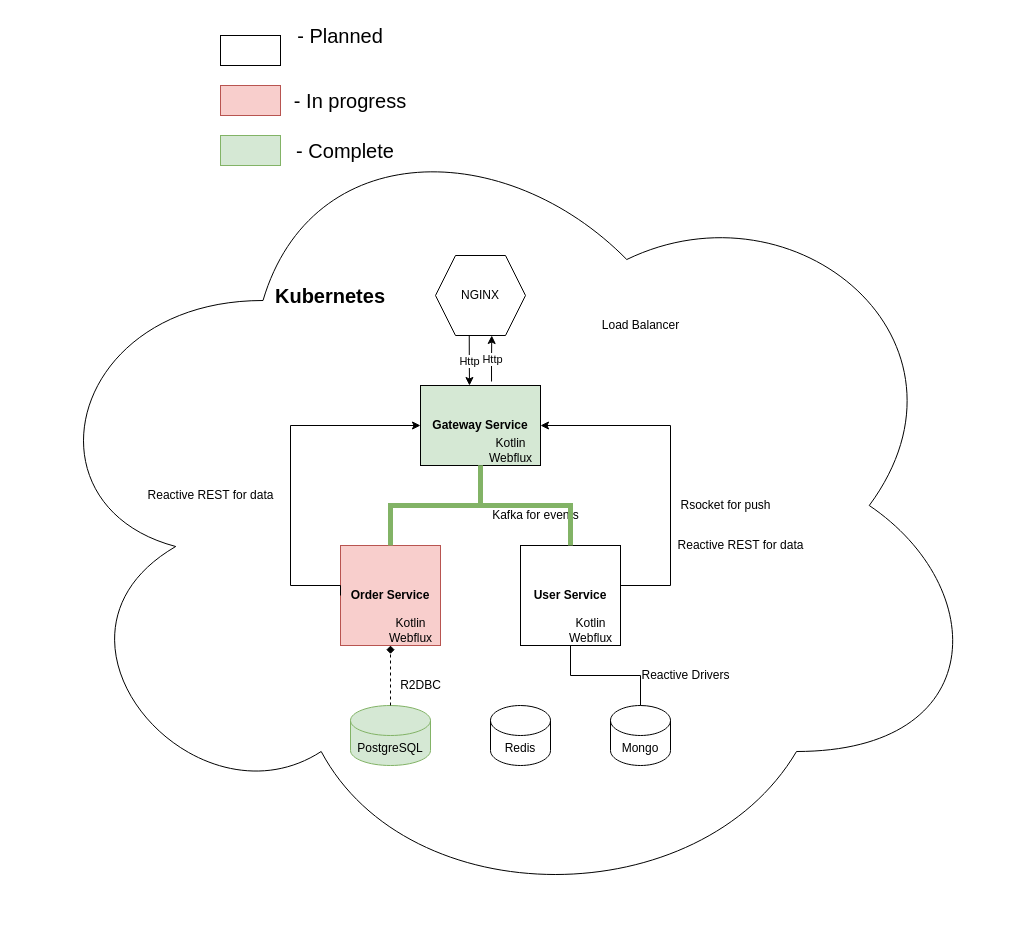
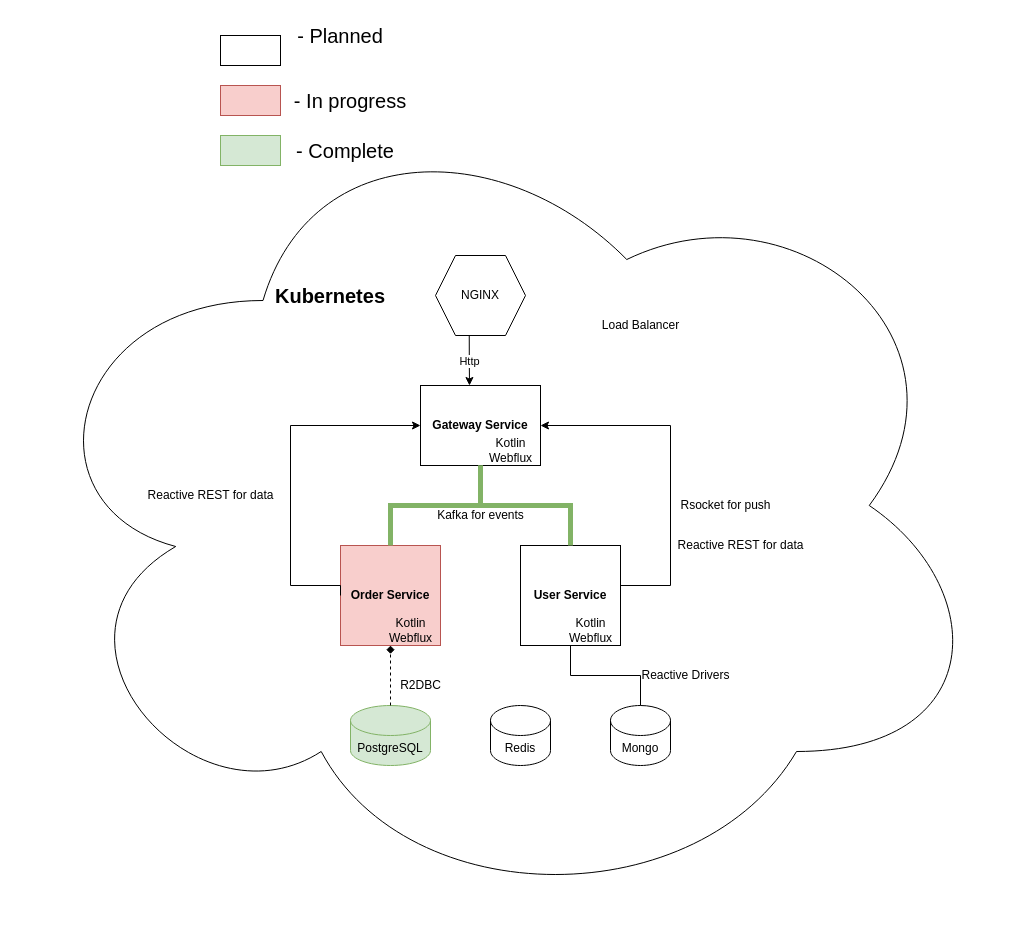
edge "Gateway Service" -> "NGINX": removed, label "Http"
node "Gateway Service": fillcolor #d5e8d4 -> #ffffff
node "Kafka for events": moved (536, 516) -> (481, 516)
